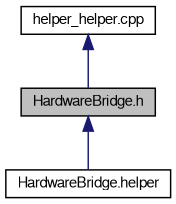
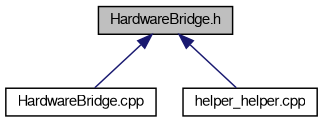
edge "HardwareBridge.h" -> "helper_helper.cpp": reversed
node "HardwareBridge.helper": label "HardwareBridge.helper" -> "HardwareBridge.cpp"
